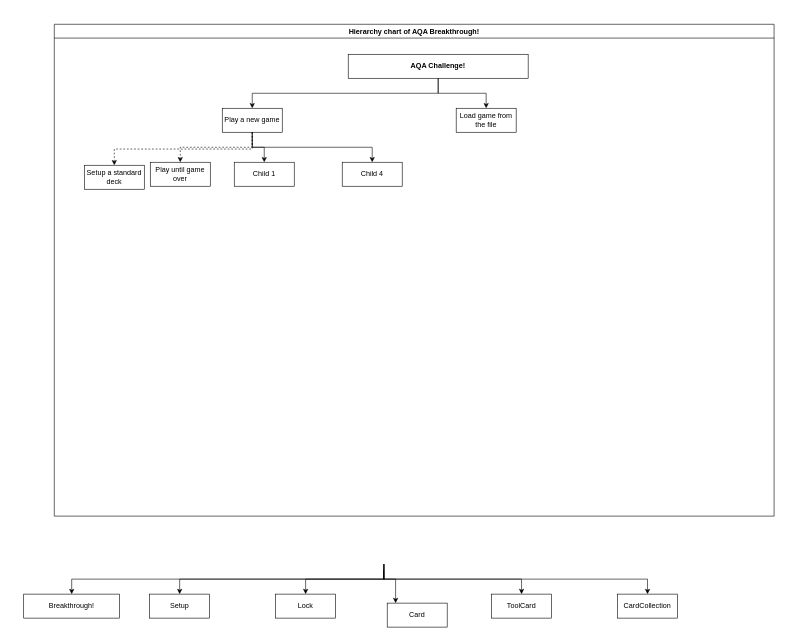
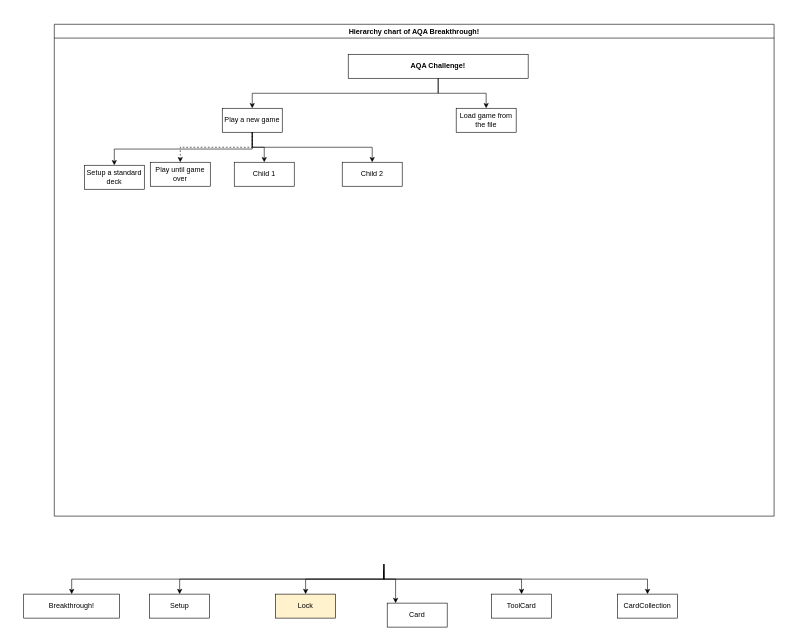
edge "Play a new game" -> "Setup a standard deck": style dashed -> solid
node "Child 4": label "Child 4" -> "Child 2"
node "Lock": fillcolor #ffffff -> #fff2cc
